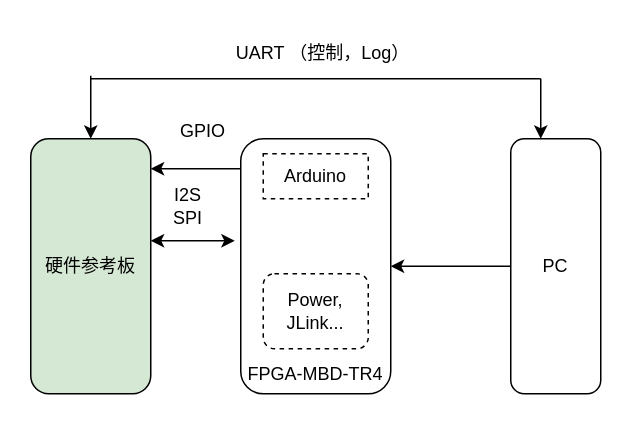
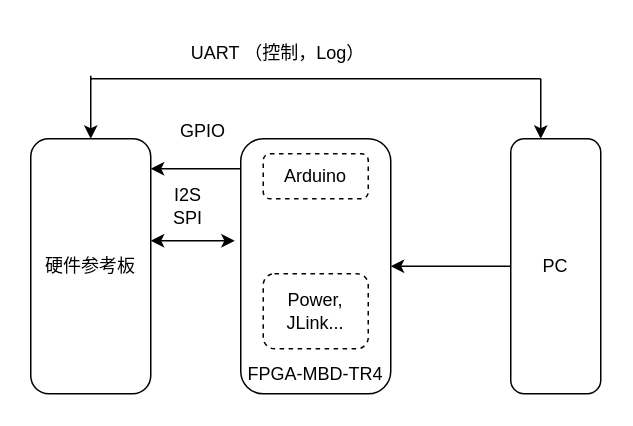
node "UART （控制，Log）": moved (323, 53) -> (278, 53)
node "Arduino": shape rectangle -> rounded rectangle
node "硬件参考板": fillcolor #d5e8d4 -> #ffffff
